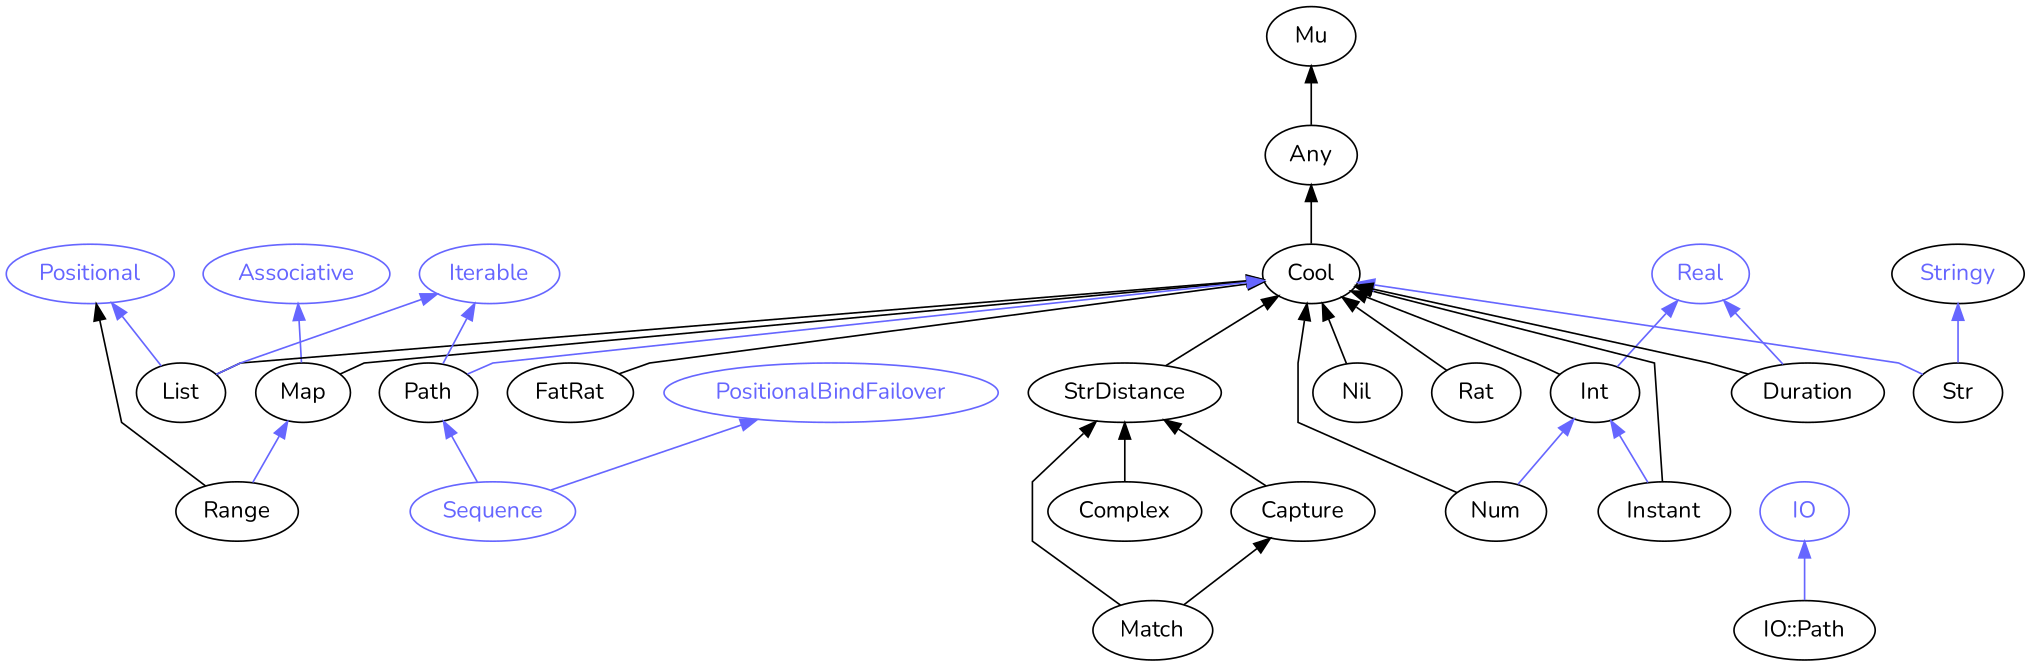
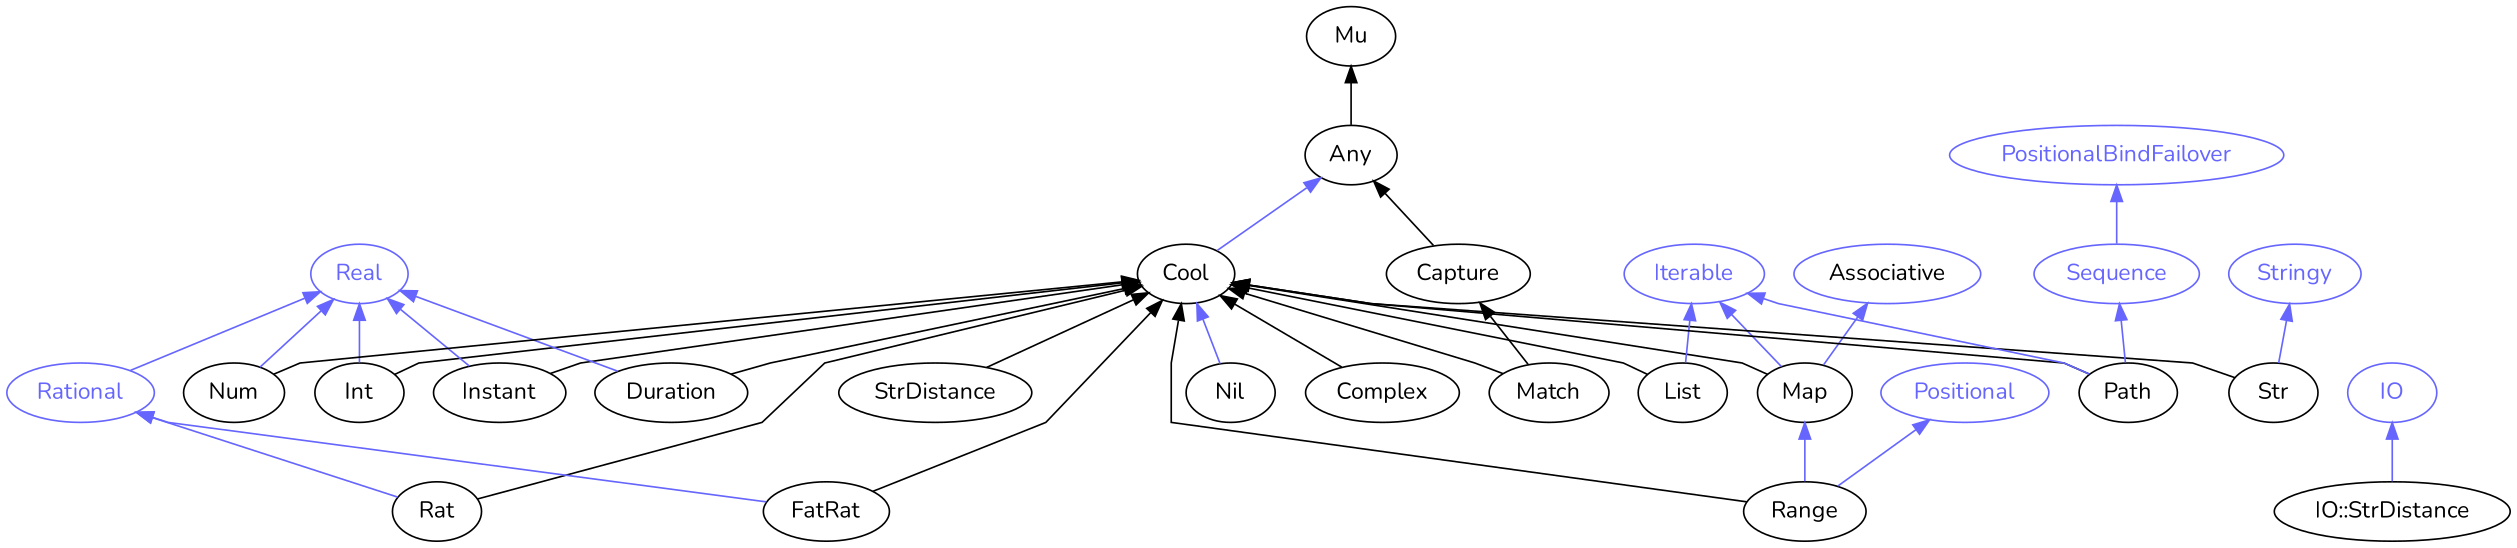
edge "Cool" -> "Any": color #000000 -> #6666ff
node "Associative": fontcolor #6666ff -> #000000
node "Stringy": color #000000 -> #6666ff
edge "Path" -> "Cool": color #6666ff -> #000000
edge "Str" -> "Cool": color #6666ff -> #000000
edge "List" -> "Positional": removed
edge "Nil" -> "Cool": color #000000 -> #6666ff
edge "Map" -> "Iterable": added
node "Rational": added
edge "Range" -> "Positional": color #000000 -> #6666ff
edge "Range" -> "Cool": added
edge "Capture" -> "StrDistance": now "Capture" -> "Any"
edge "Num" -> "Int": now "Num" -> "Real"
edge "Sequence" -> "Path": reversed
edge "Instant" -> "Int": now "Instant" -> "Real"
edge "Complex" -> "StrDistance": now "Complex" -> "Cool"
edge "Match" -> "StrDistance": now "Match" -> "Cool"
node "IO::Path": label "IO::Path" -> "IO::StrDistance"
